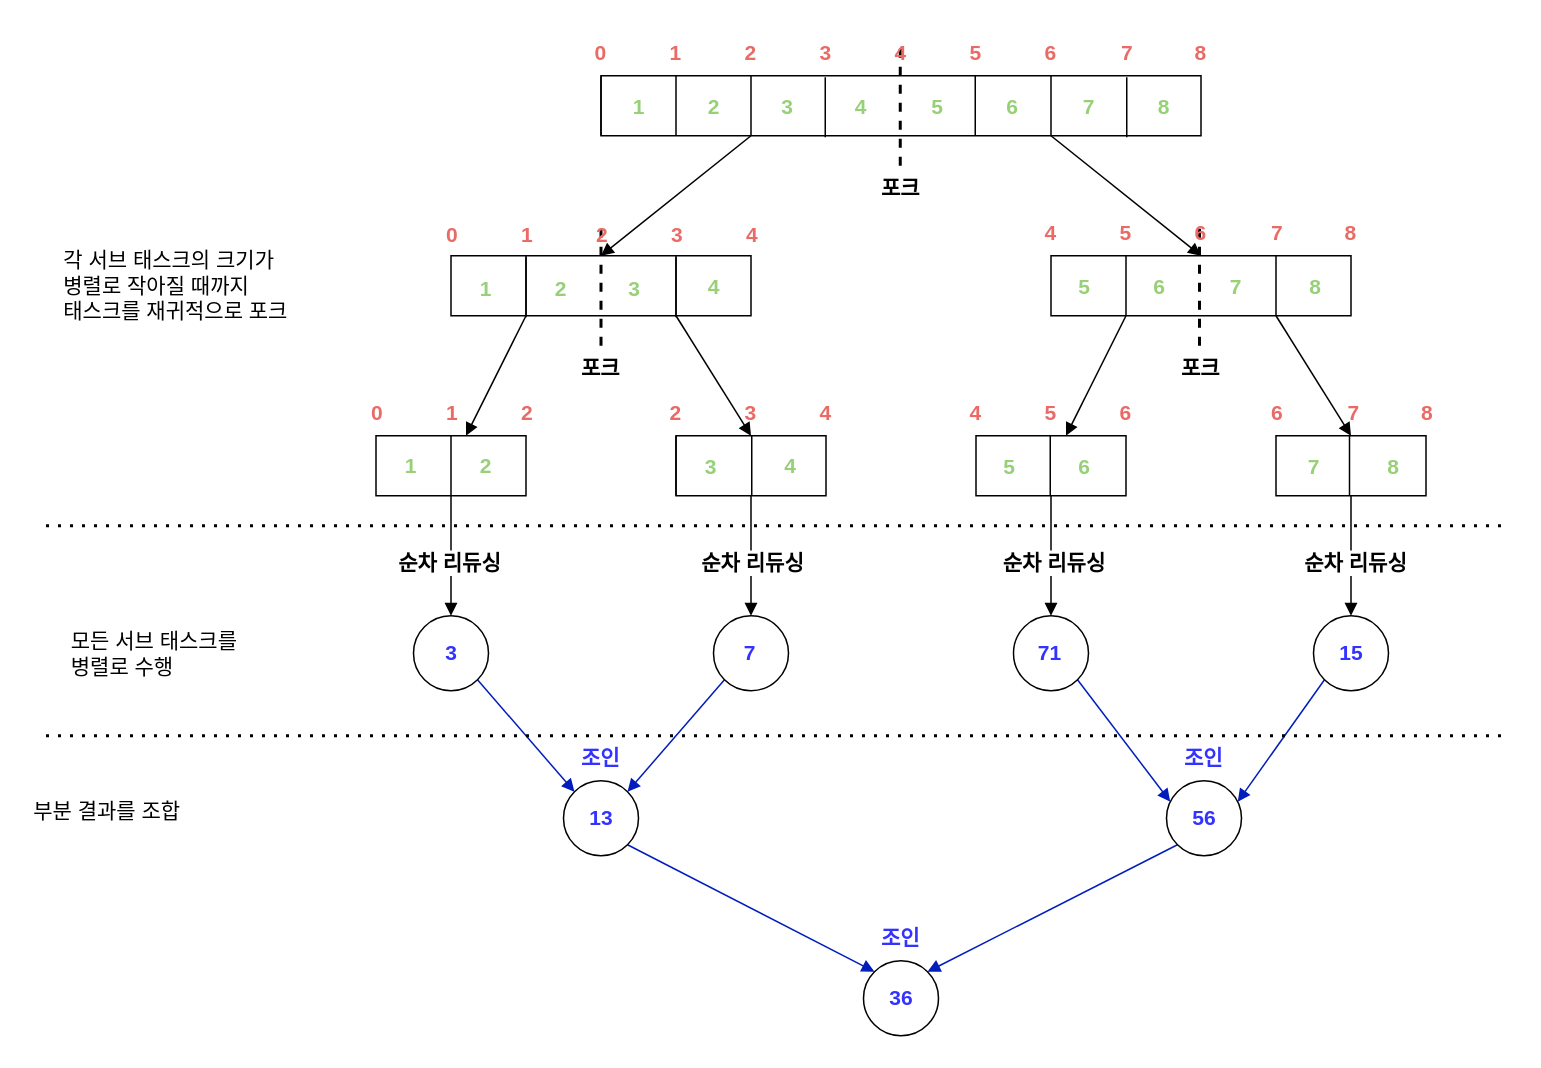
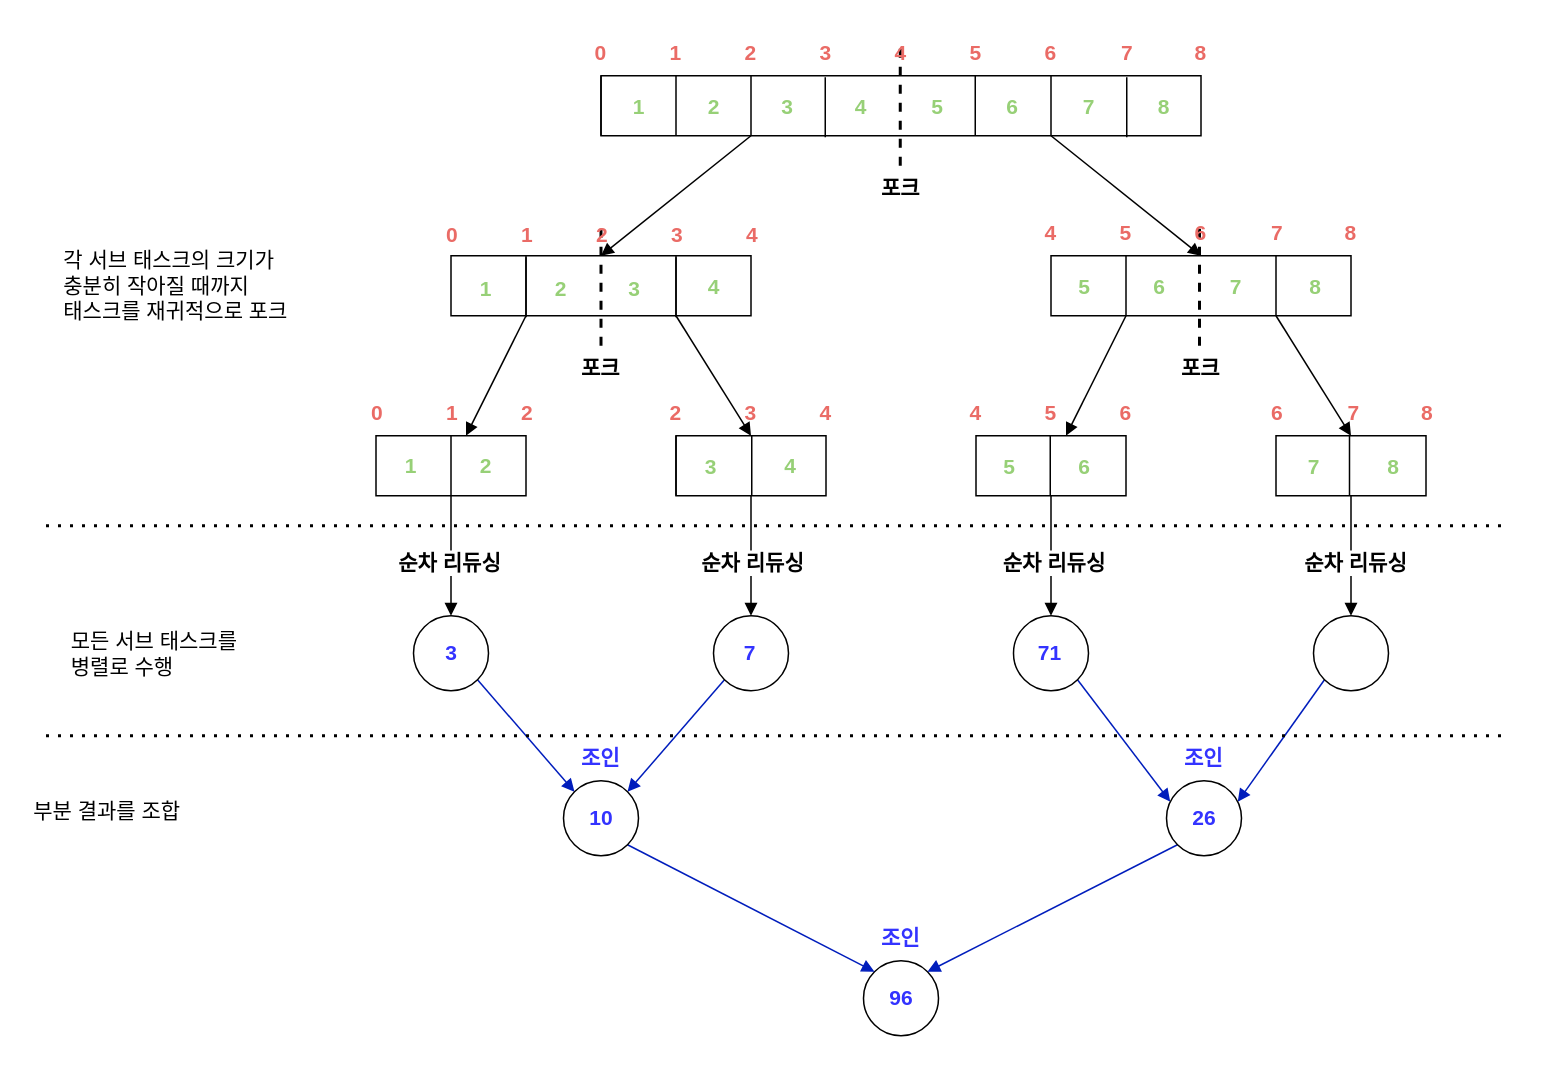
node "각 서브 태스크의 크기가 병렬로 작아질 때까지 태스크를 재귀적으로 포크": label "각 서브 태스크의 크기가 병렬로 작아질 때까지 태스크를 재귀적으로 포크" -> "각 서브 태스크의 크기가 충분히 작아질 때까지 태스크를 재귀적으로 포크"
node "15": removed
node "13": label "13" -> "10"
node "56": label "56" -> "26"
node "36": label "36" -> "96"
